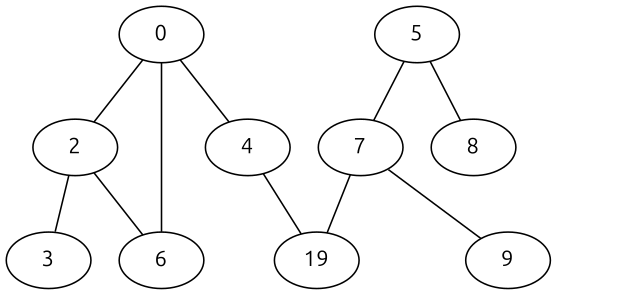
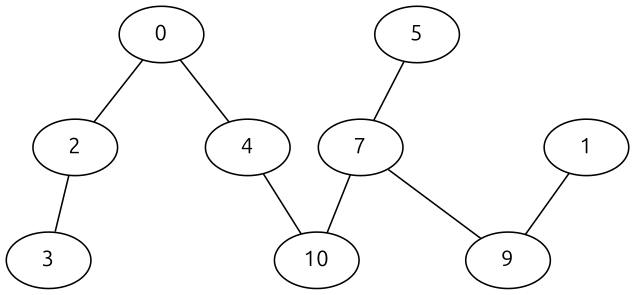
node "8": removed
node "1": added
node "6": removed
node "19": label "19" -> "10"
